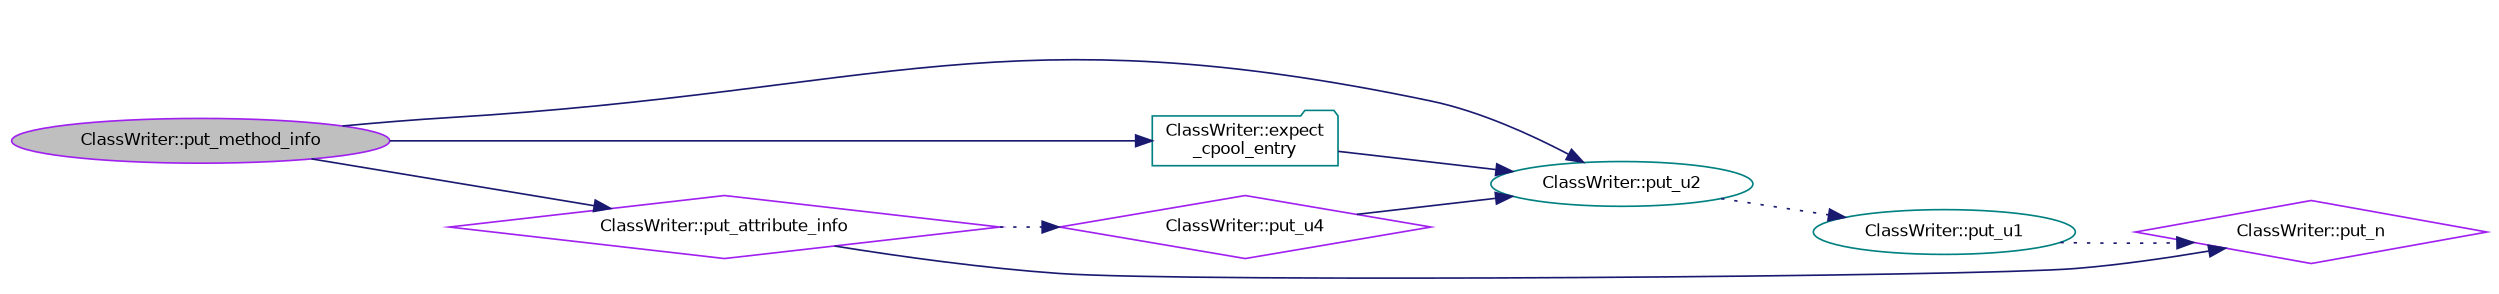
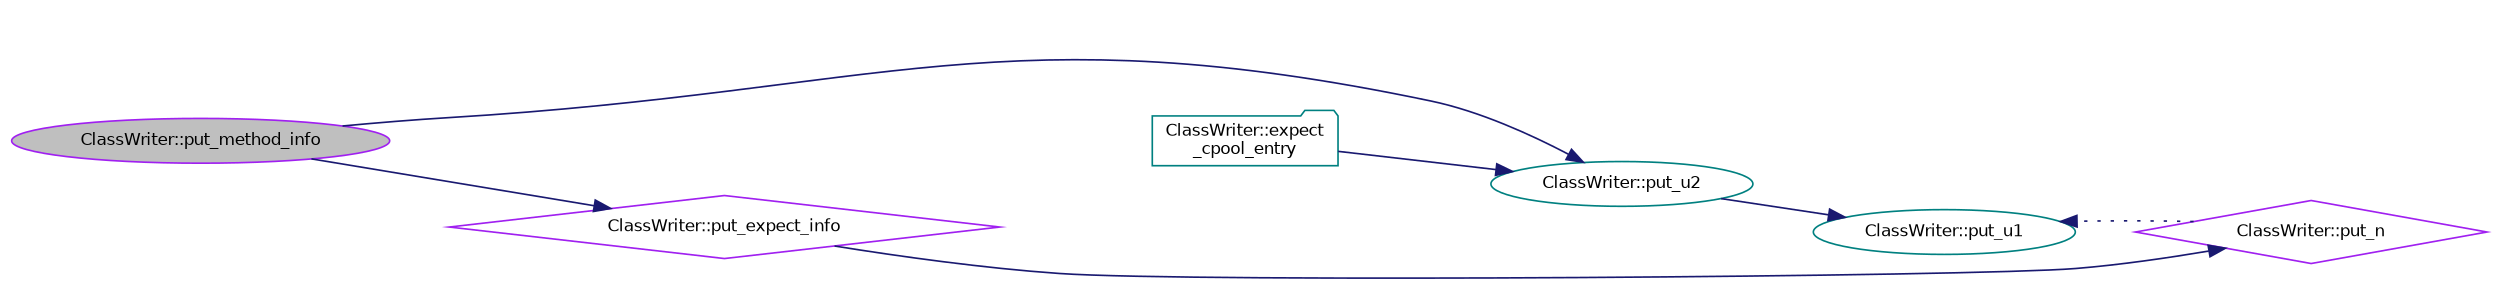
edge "ClassWriter::put_method_info" -> "ClassWriter::expect _cpool_entry": removed
edge "ClassWriter::put_u2" -> "ClassWriter::put_u1": style dotted -> solid
node "ClassWriter::put_attribute_info": label "ClassWriter::put_attribute_info" -> "ClassWriter::put_expect_info"
node "ClassWriter::put_u4": removed
edge "ClassWriter::put_u1" -> "ClassWriter::put_n": reversed
